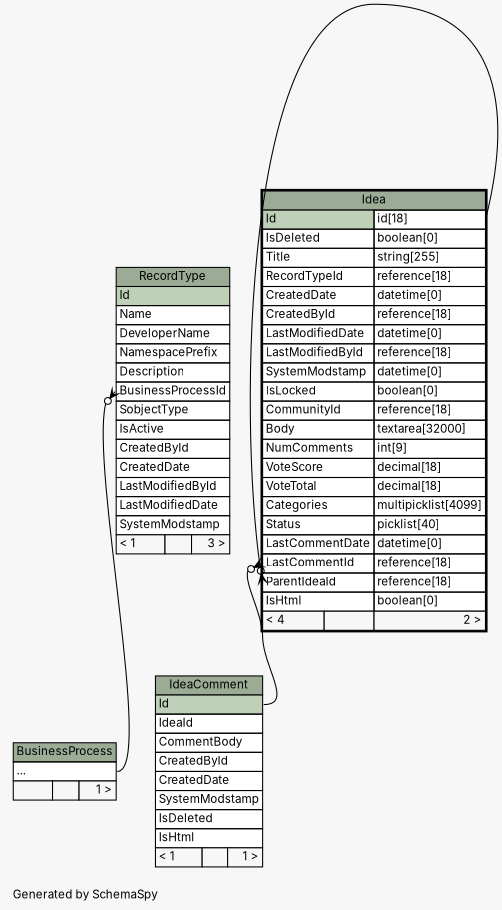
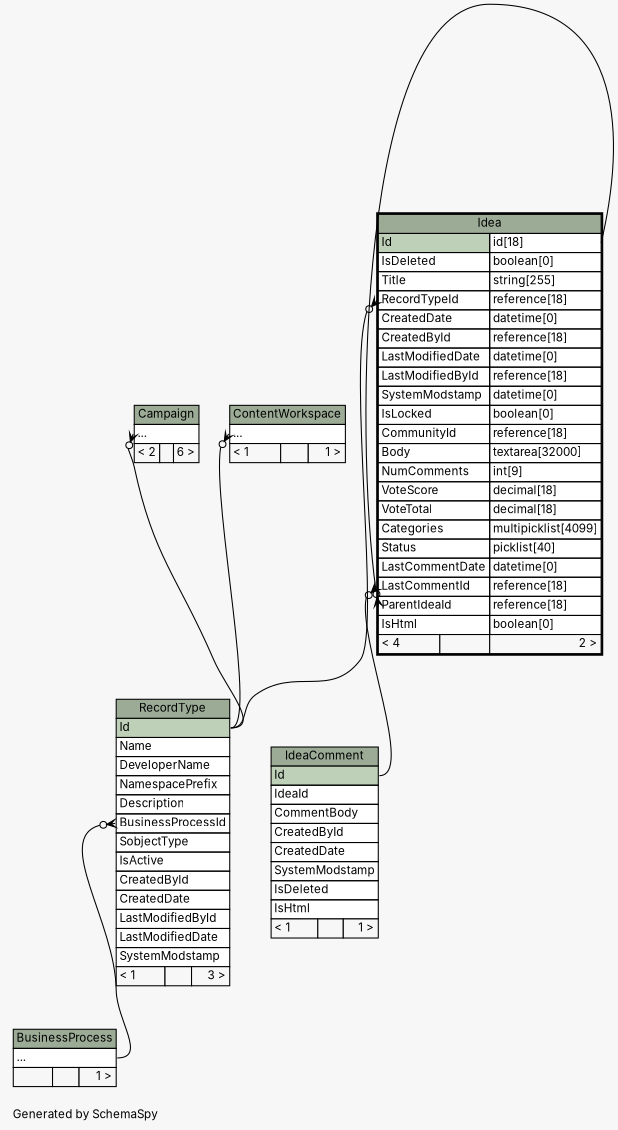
node "Campaign": added
node "ContentWorkspace": added
edge "RecordType" -> "Idea": added
